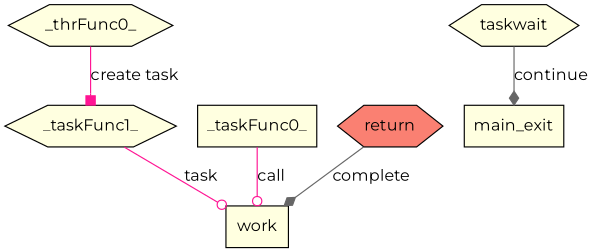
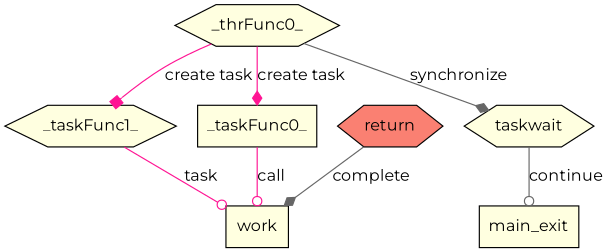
edge "_thrFunc0_" -> "_taskFunc0_": added, label "create task"
edge "taskwait" -> "main_exit": arrowhead diamond -> odot
edge "_thrFunc0_" -> "taskwait": added, label "synchronize"
